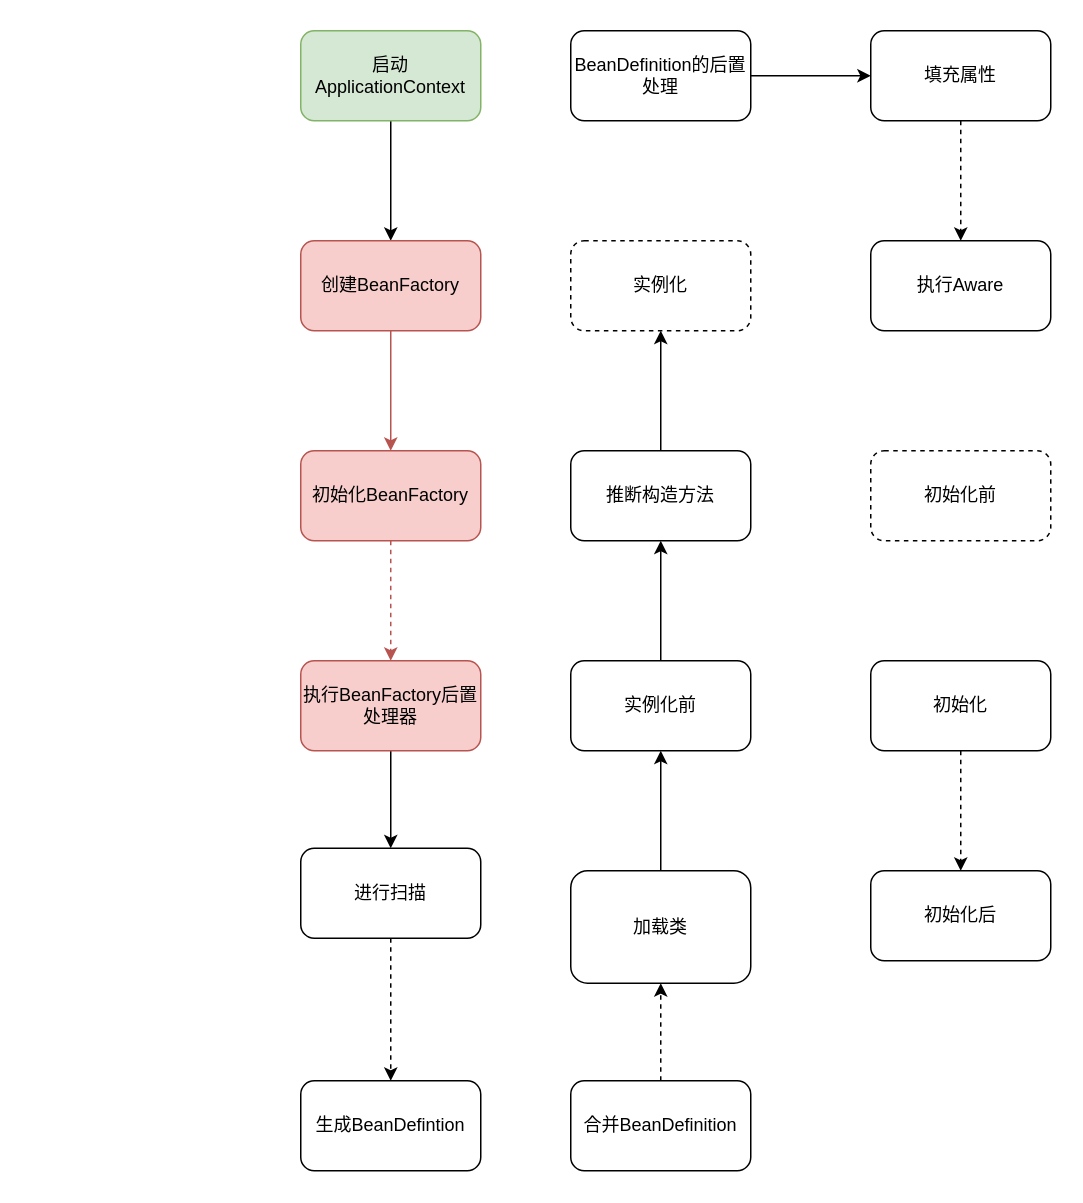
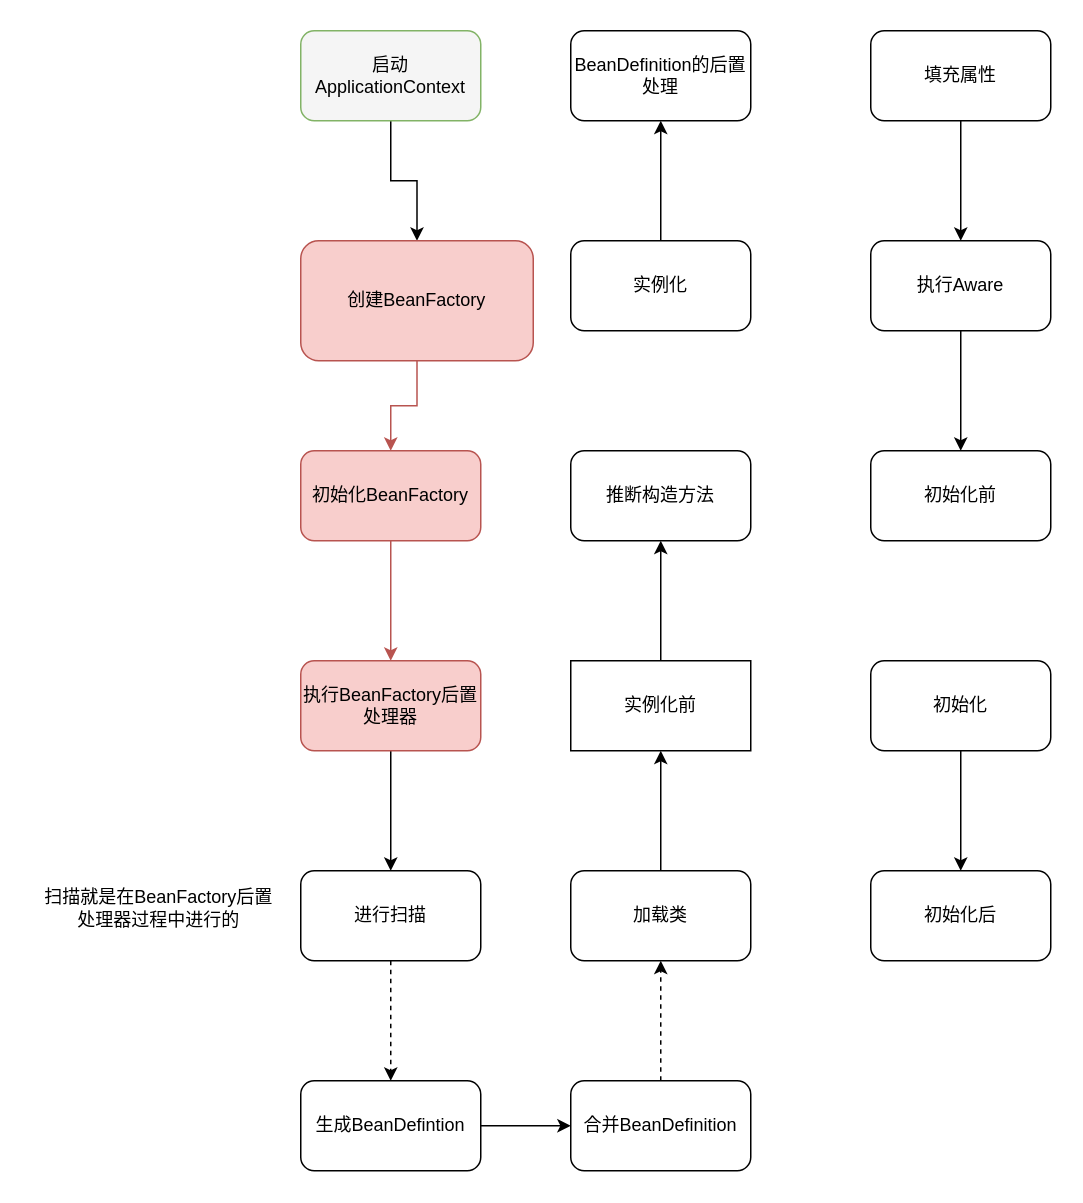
node "启动ApplicationContext": fillcolor #d5e8d4 -> #f5f5f5
edge "BeanDefinition的后置处理" -> "填充属性": removed
edge "填充属性" -> "执行Aware": style dashed -> solid
edge "实例化" -> "BeanDefinition的后置处理": added
node "创建BeanFactory": size 180x90 -> 233x120
node "实例化": style dashed -> solid
edge "执行Aware" -> "初始化前": added
edge "推断构造方法" -> "实例化": removed
node "初始化前": style dashed -> solid
edge "初始化BeanFactory" -> "执行BeanFactory后置处理器": style dashed -> solid
node "实例化前": shape rounded rectangle -> rectangle
edge "初始化" -> "初始化后": style dashed -> solid
node "进行扫描": moved (391, 893) -> (391, 916)
node "扫描就是在BeanFactory后置 处理器过程中进行的": added
node "加载类": size 180x113 -> 180x90
edge "生成BeanDefintion" -> "合并BeanDefinition": added
